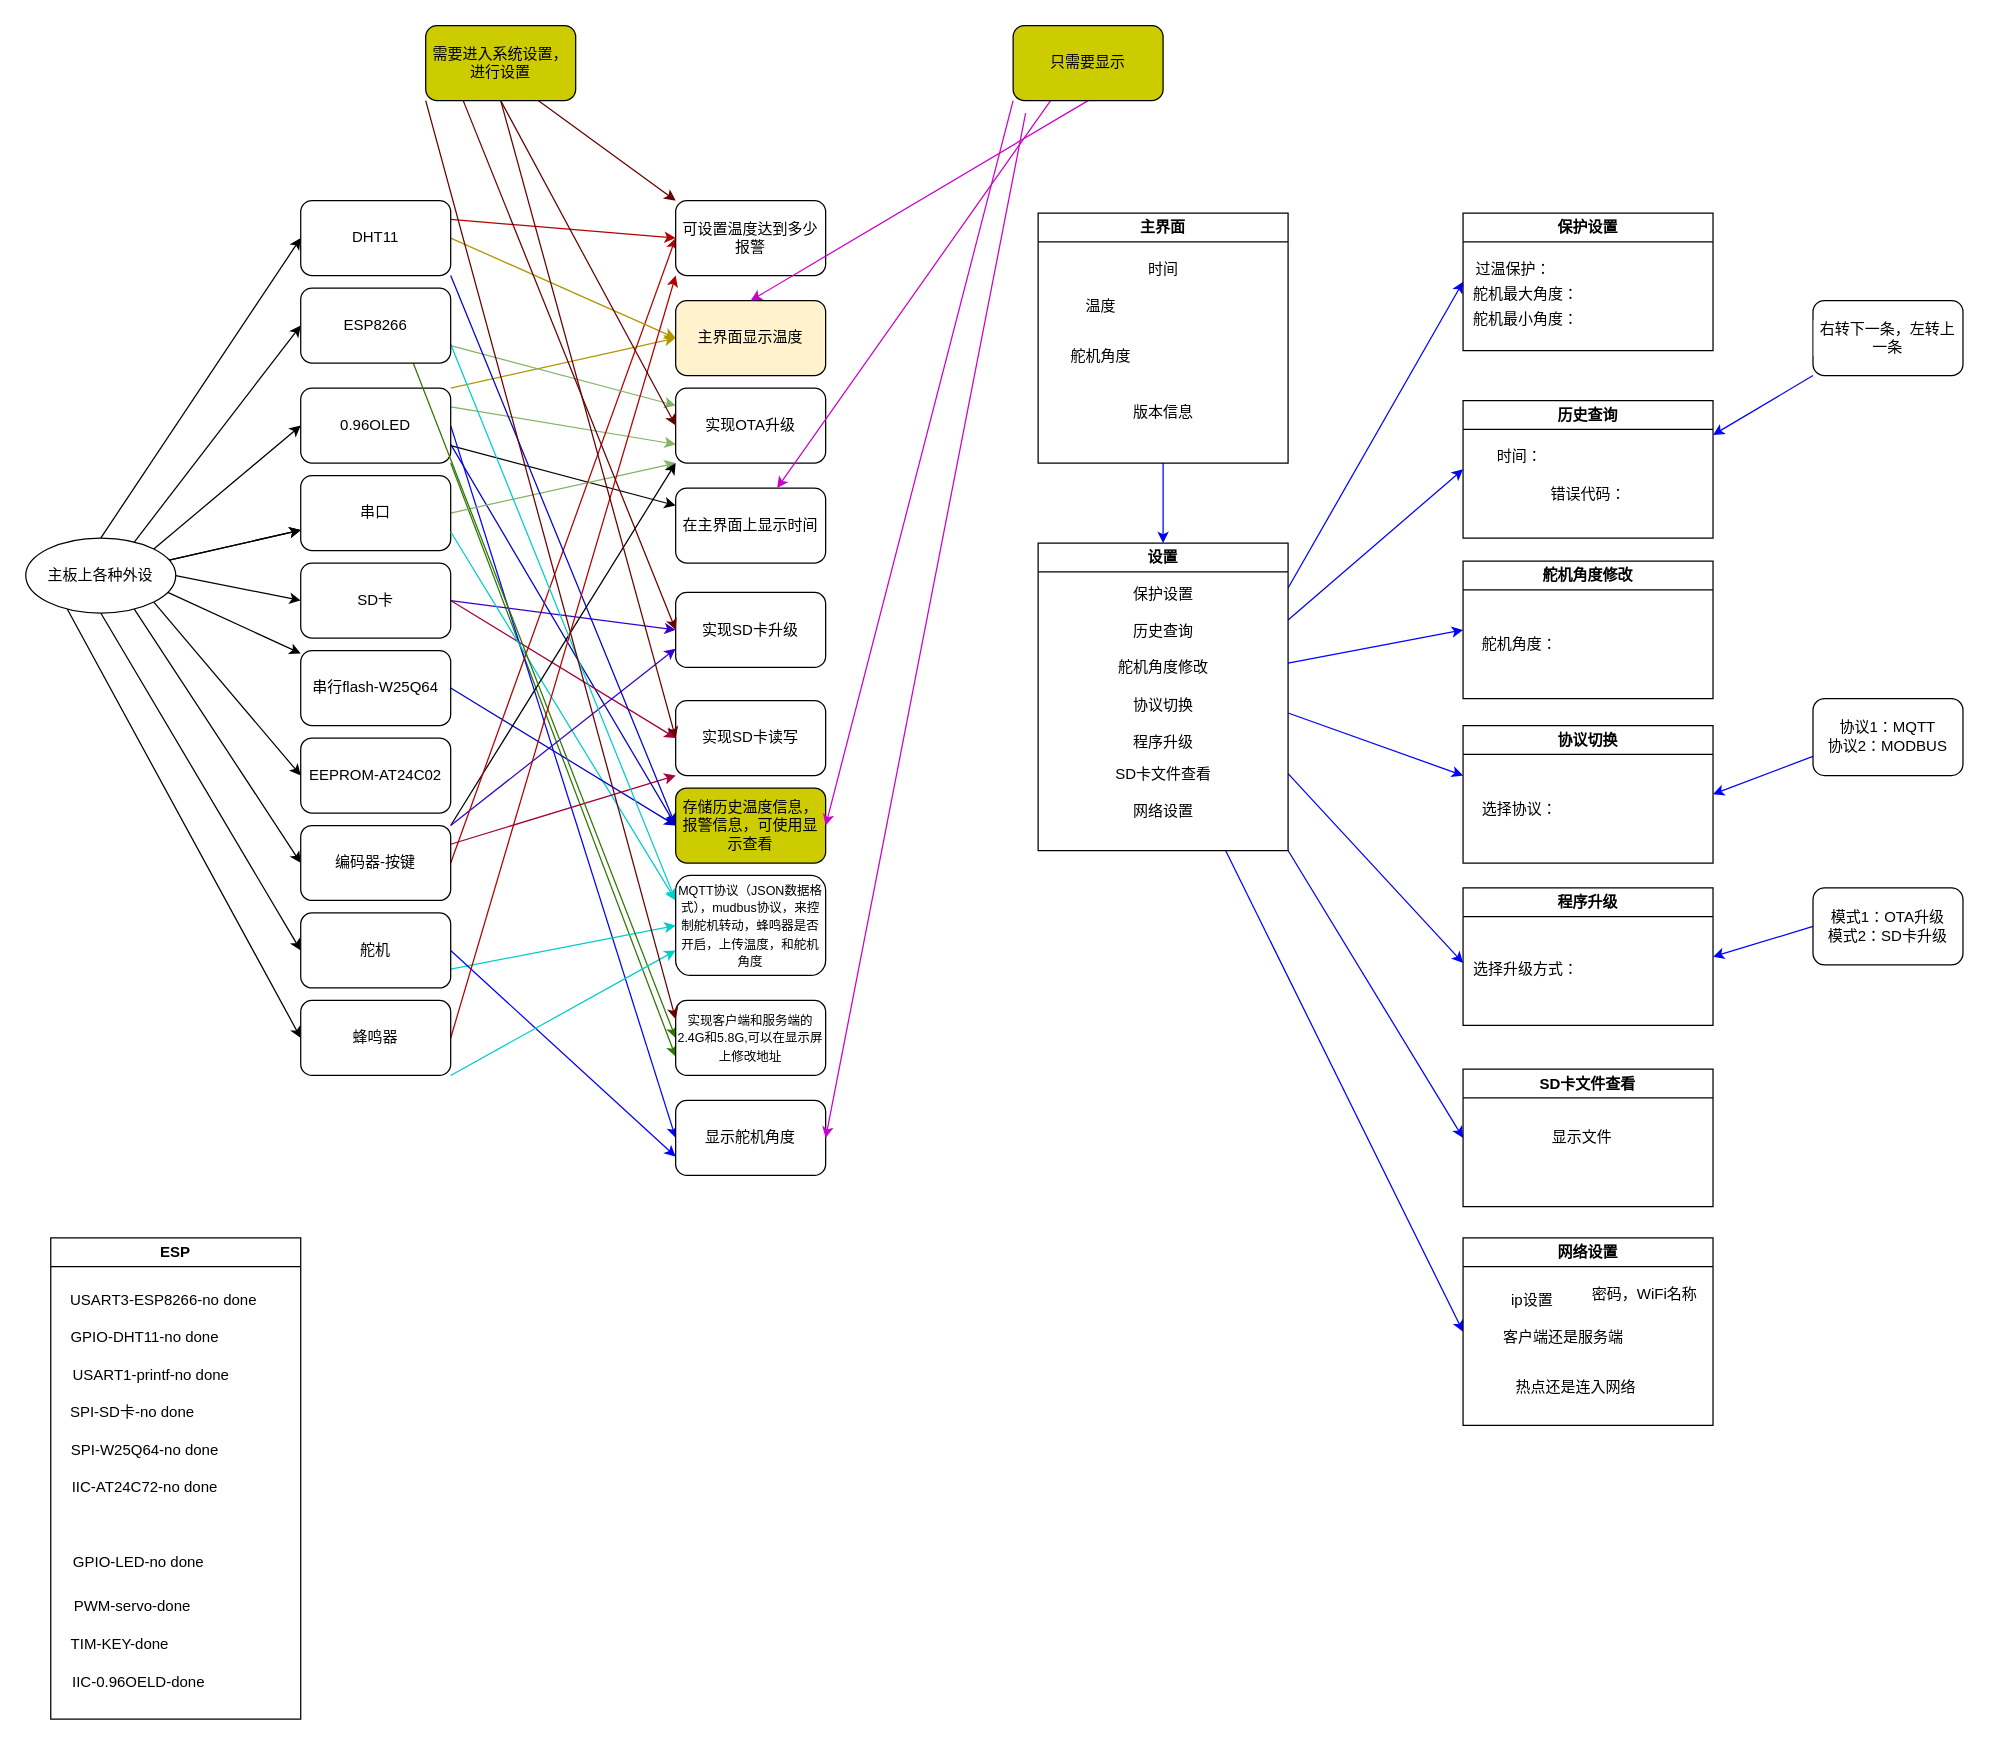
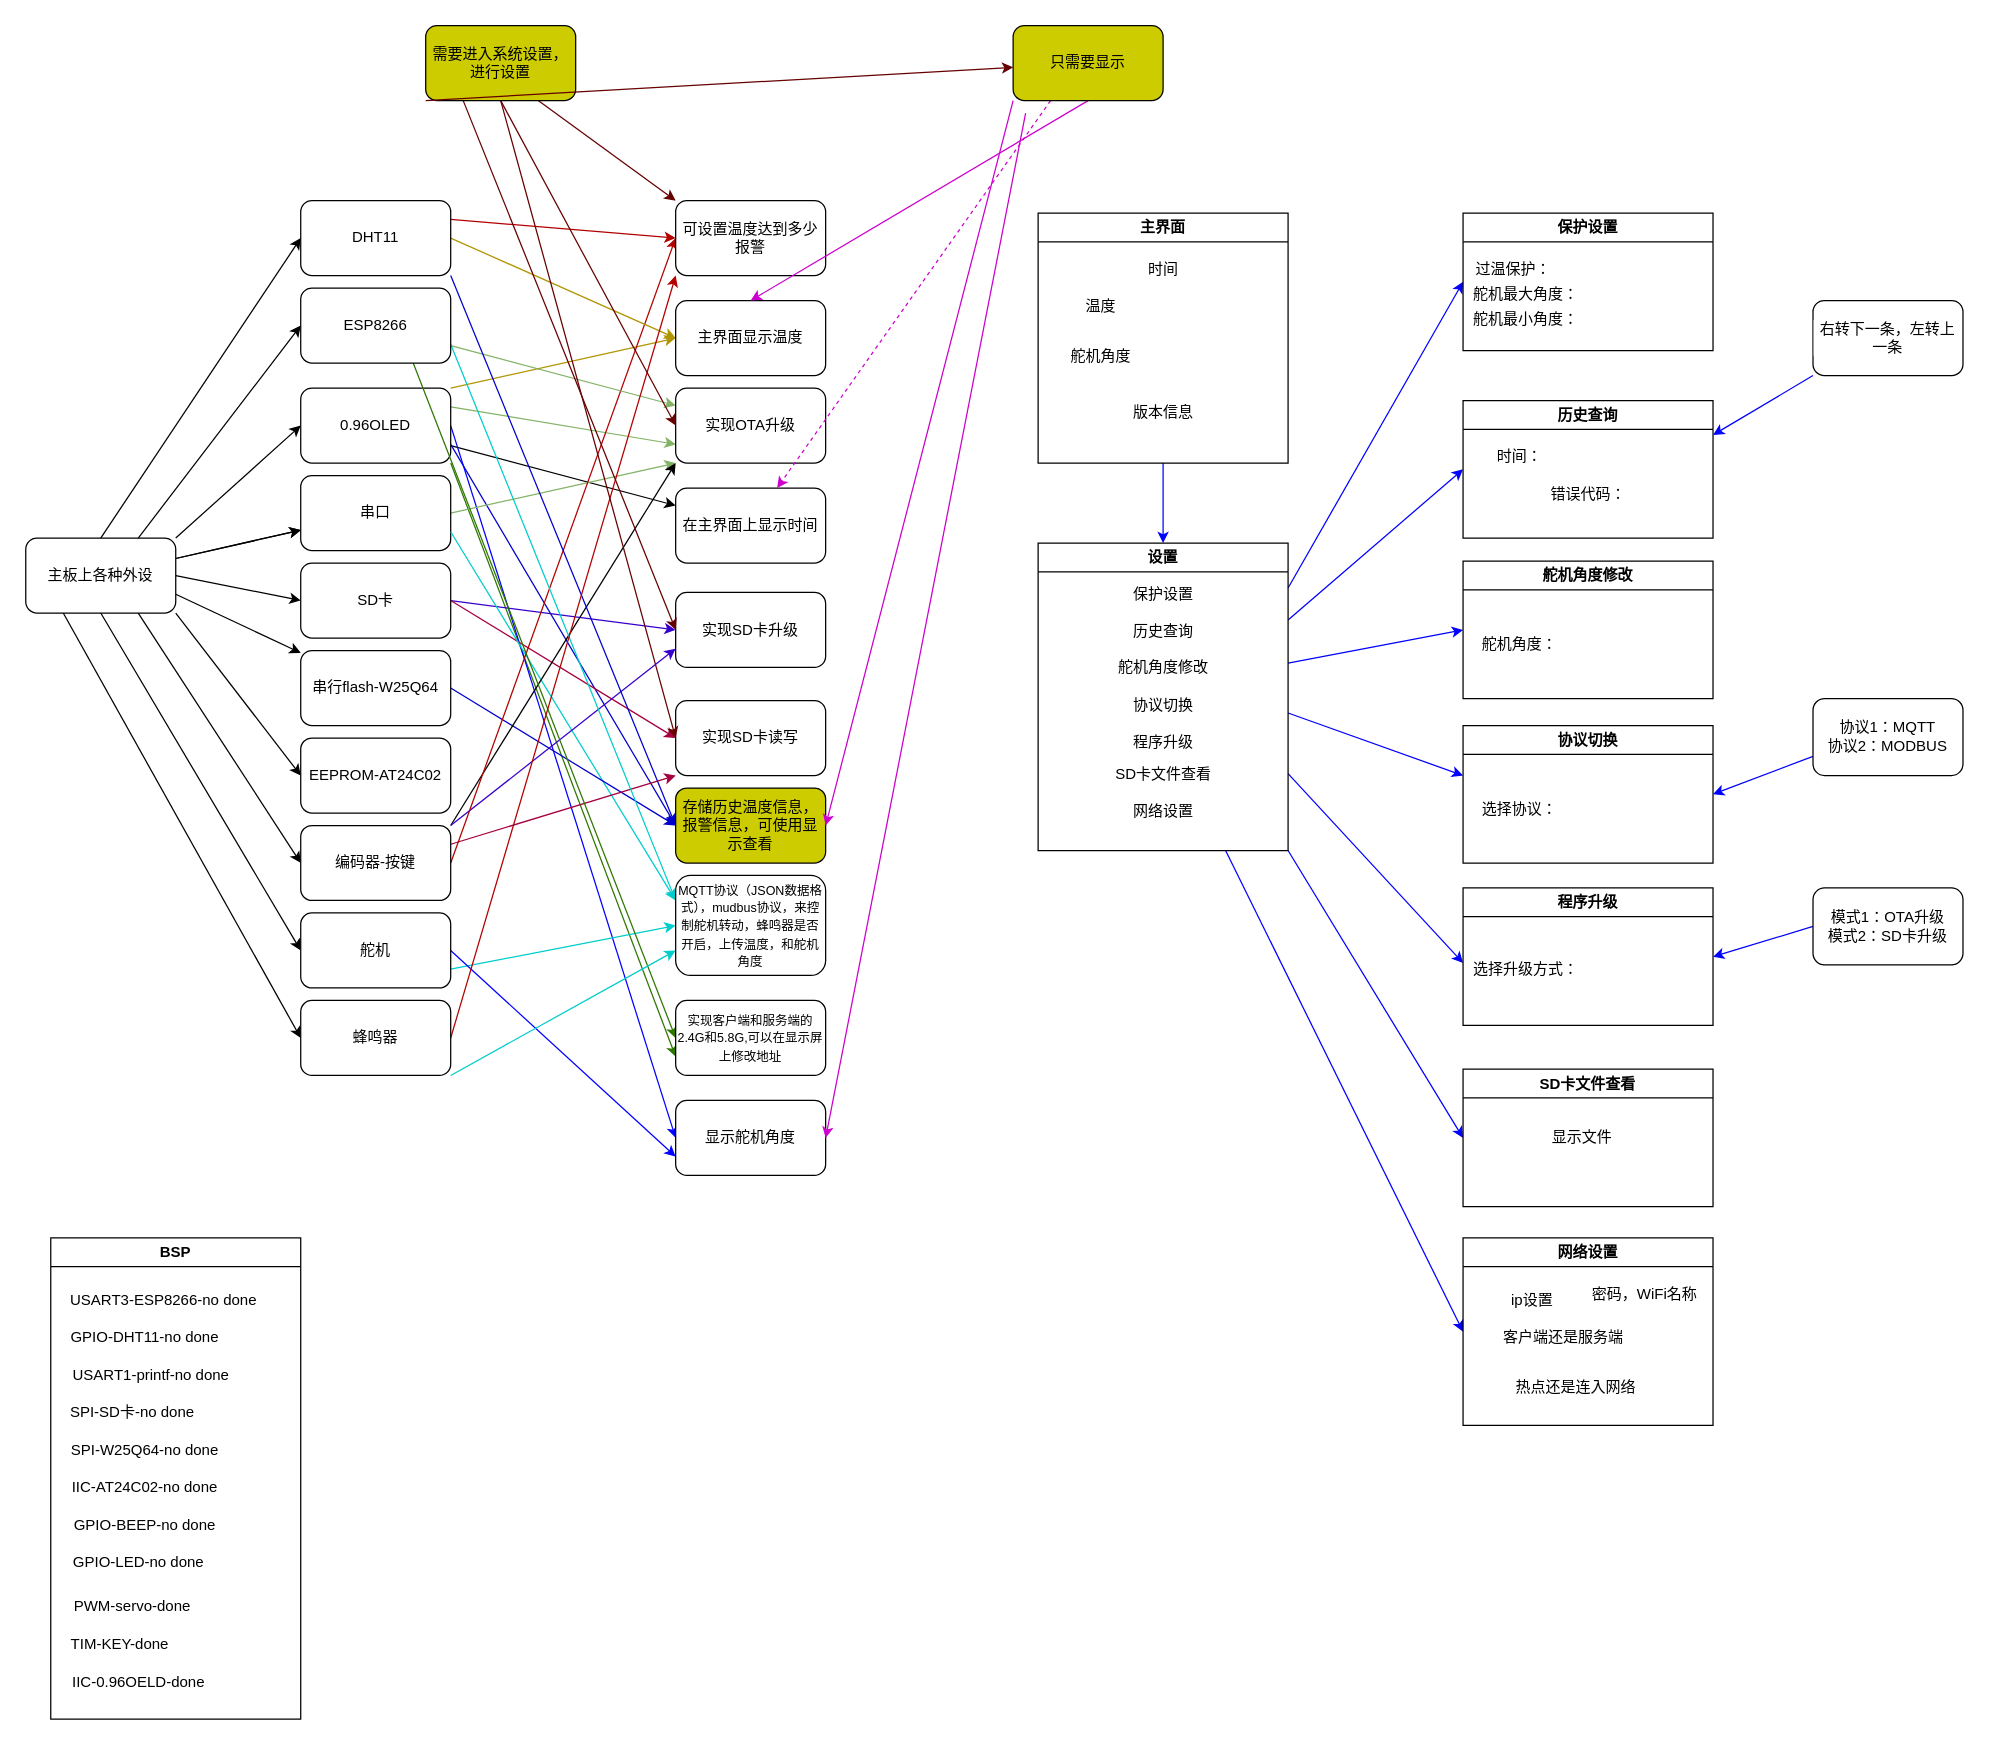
edge "需要进入系统设置，进行设置" -> "实现客户端和服务端的2.4G和5.8G,可以在显示屏上修改地址": now "需要进入系统设置，进行设置" -> "只需要显示"
edge "只需要显示" -> "在主界面上显示时间": style solid -> dashed
node "主界面显示温度": fillcolor #fff2cc -> #ffffff
node "主板上各种外设": shape ellipse -> rounded rectangle
node "ESP": label "ESP" -> "BSP"
node "IIC-AT24C72-no done": label "IIC-AT24C72-no done" -> "IIC-AT24C02-no done"
node "GPIO-BEEP-no done": added
